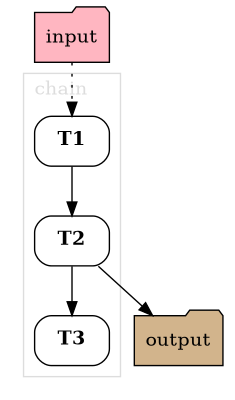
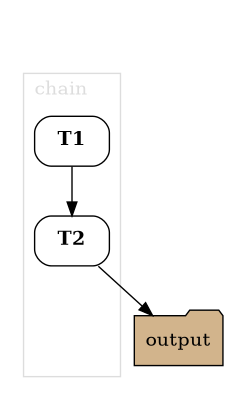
node "input": removed
node "T3": removed
